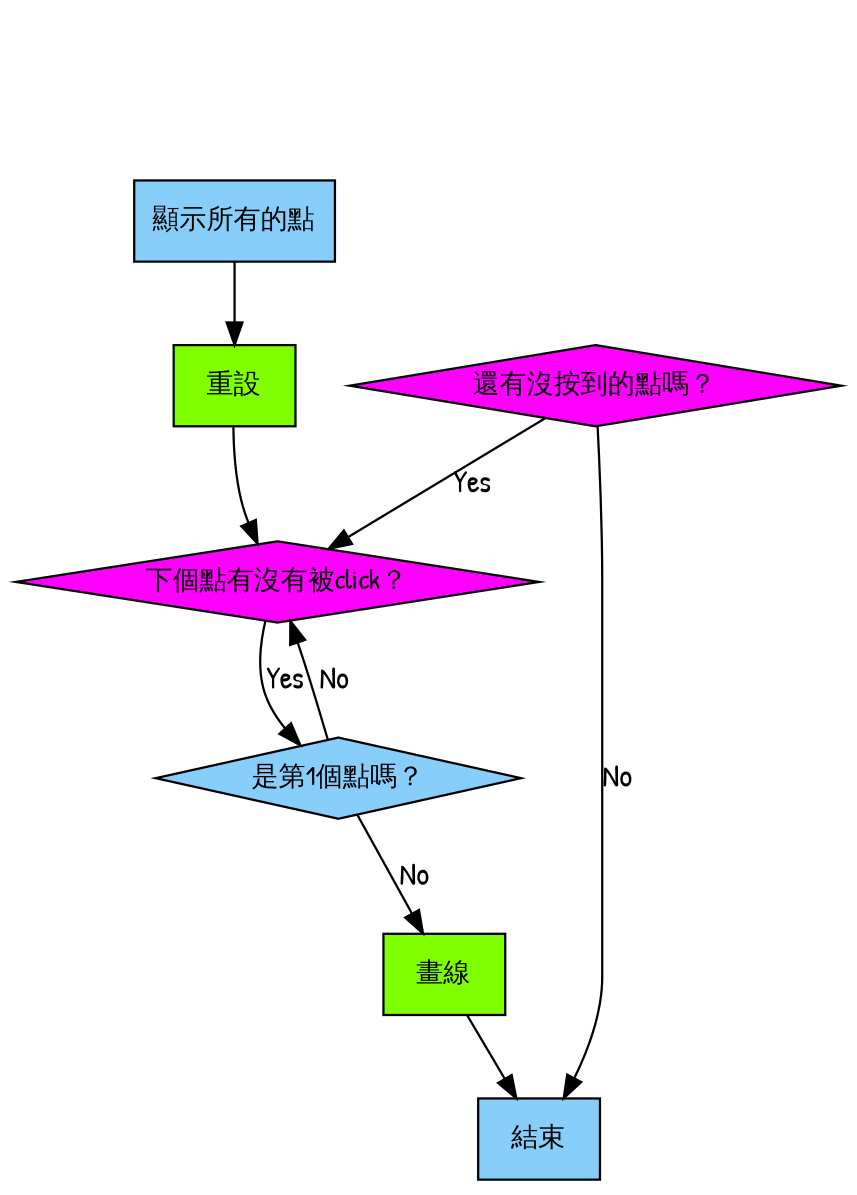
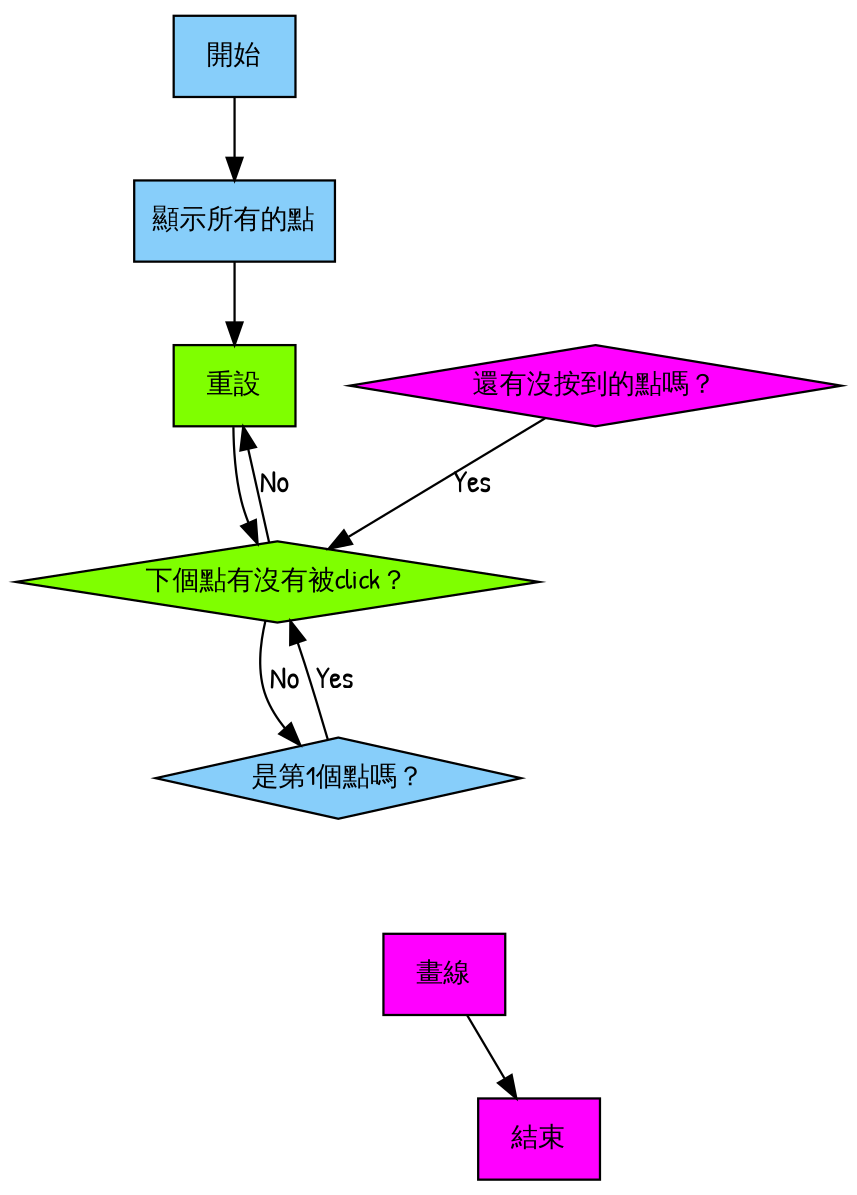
node "開始": added
edge "下個點有沒有被click？" -> "重設": added, label "No"
node "下個點有沒有被click？": fillcolor #ff00ff -> #7fff00
edge "下個點有沒有被click？" -> "是第1個點嗎？": label "Yes" -> "No"
edge "是第1個點嗎？" -> "下個點有沒有被click？": label "No" -> "Yes"
edge "還有沒按到的點嗎？" -> "結束": removed, label "No"
edge "是第1個點嗎？" -> "畫線": removed, label "No"
node "畫線": fillcolor #7fff00 -> #ff00ff
node "結束": fillcolor #87cefa -> #ff00ff
